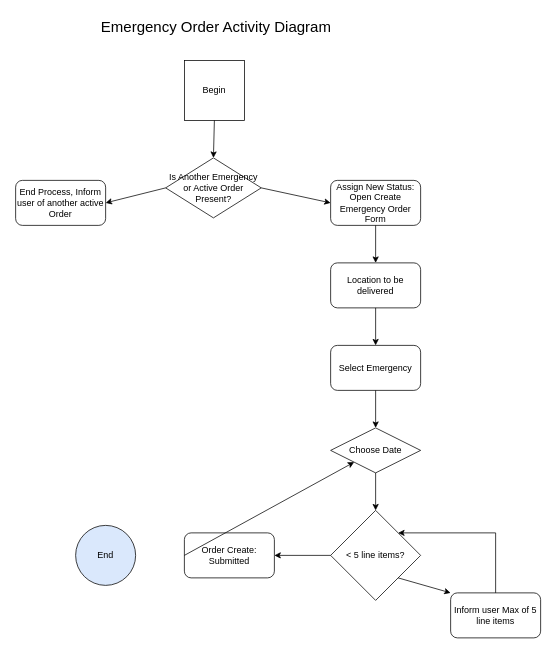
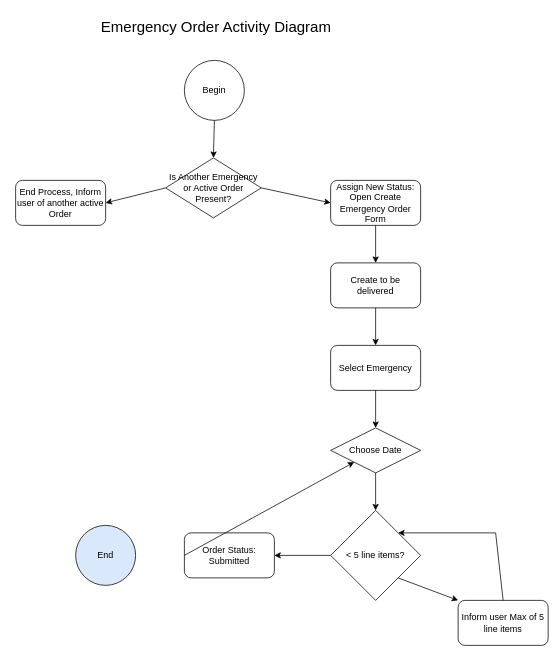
node "Begin": shape rectangle -> ellipse
node "Location to be delivered": label "Location to be delivered" -> "Create to be delivered"
node "Order Create: Submitted": label "Order Create: Submitted" -> "Order Status: Submitted"
node "Inform user Max of 5 line items": moved (495, 615) -> (503, 623)
